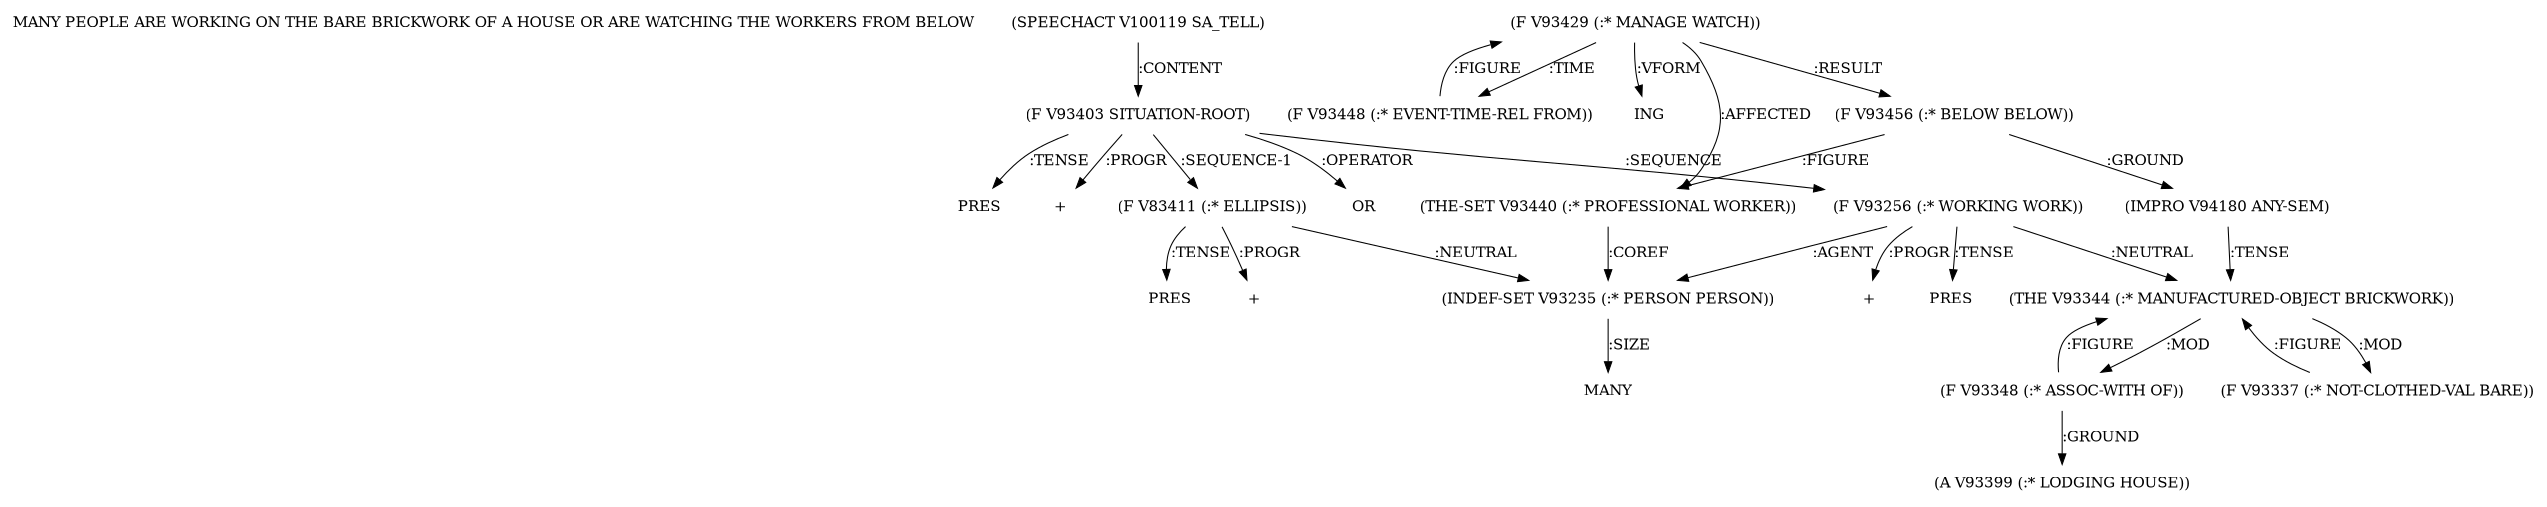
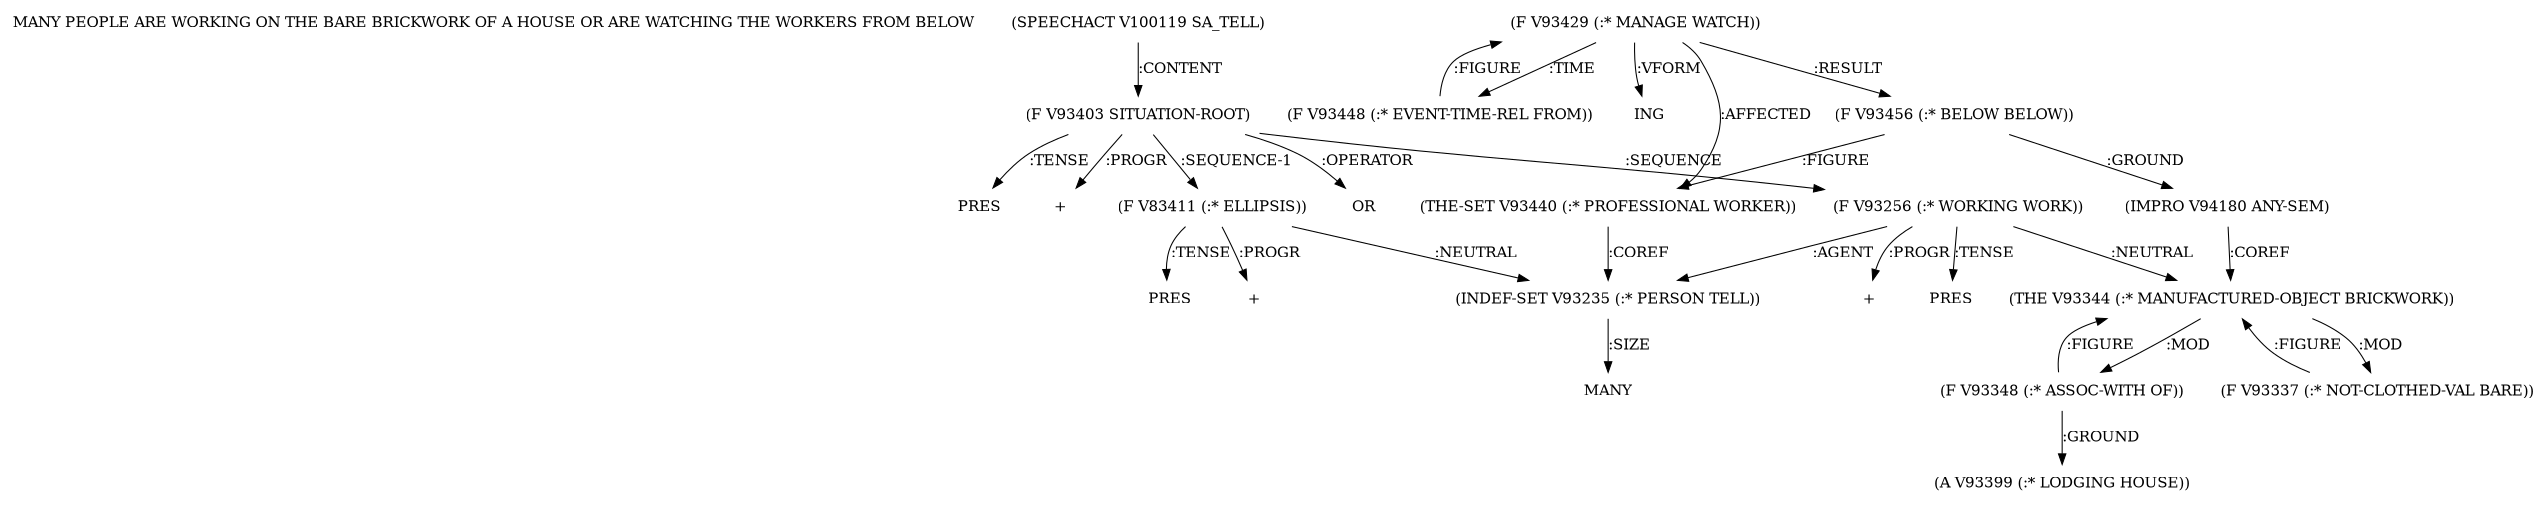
edge "(IMPRO V94180 ANY-SEM)" -> "(THE V93344 (:* MANUFACTURED-OBJECT BRICKWORK))": label ":TENSE" -> ":COREF"
node "(INDEF-SET V93235 (:* PERSON PERSON))": label "(INDEF-SET V93235 (:* PERSON PERSON))" -> "(INDEF-SET V93235 (:* PERSON TELL))"
